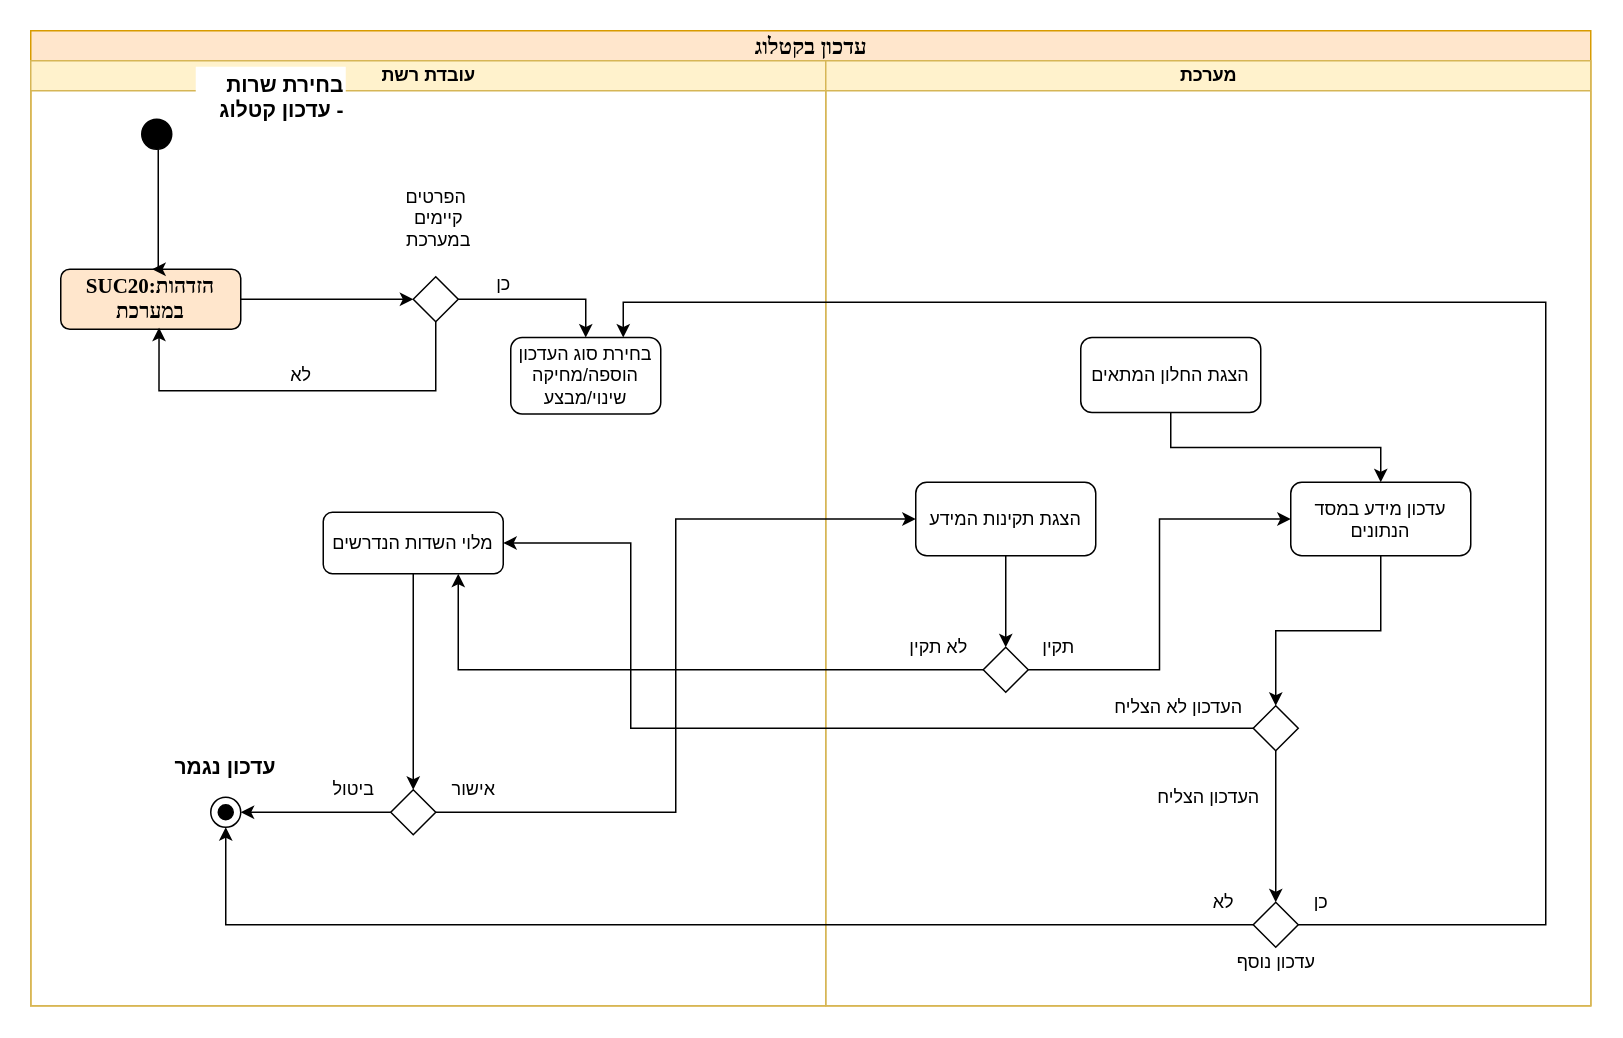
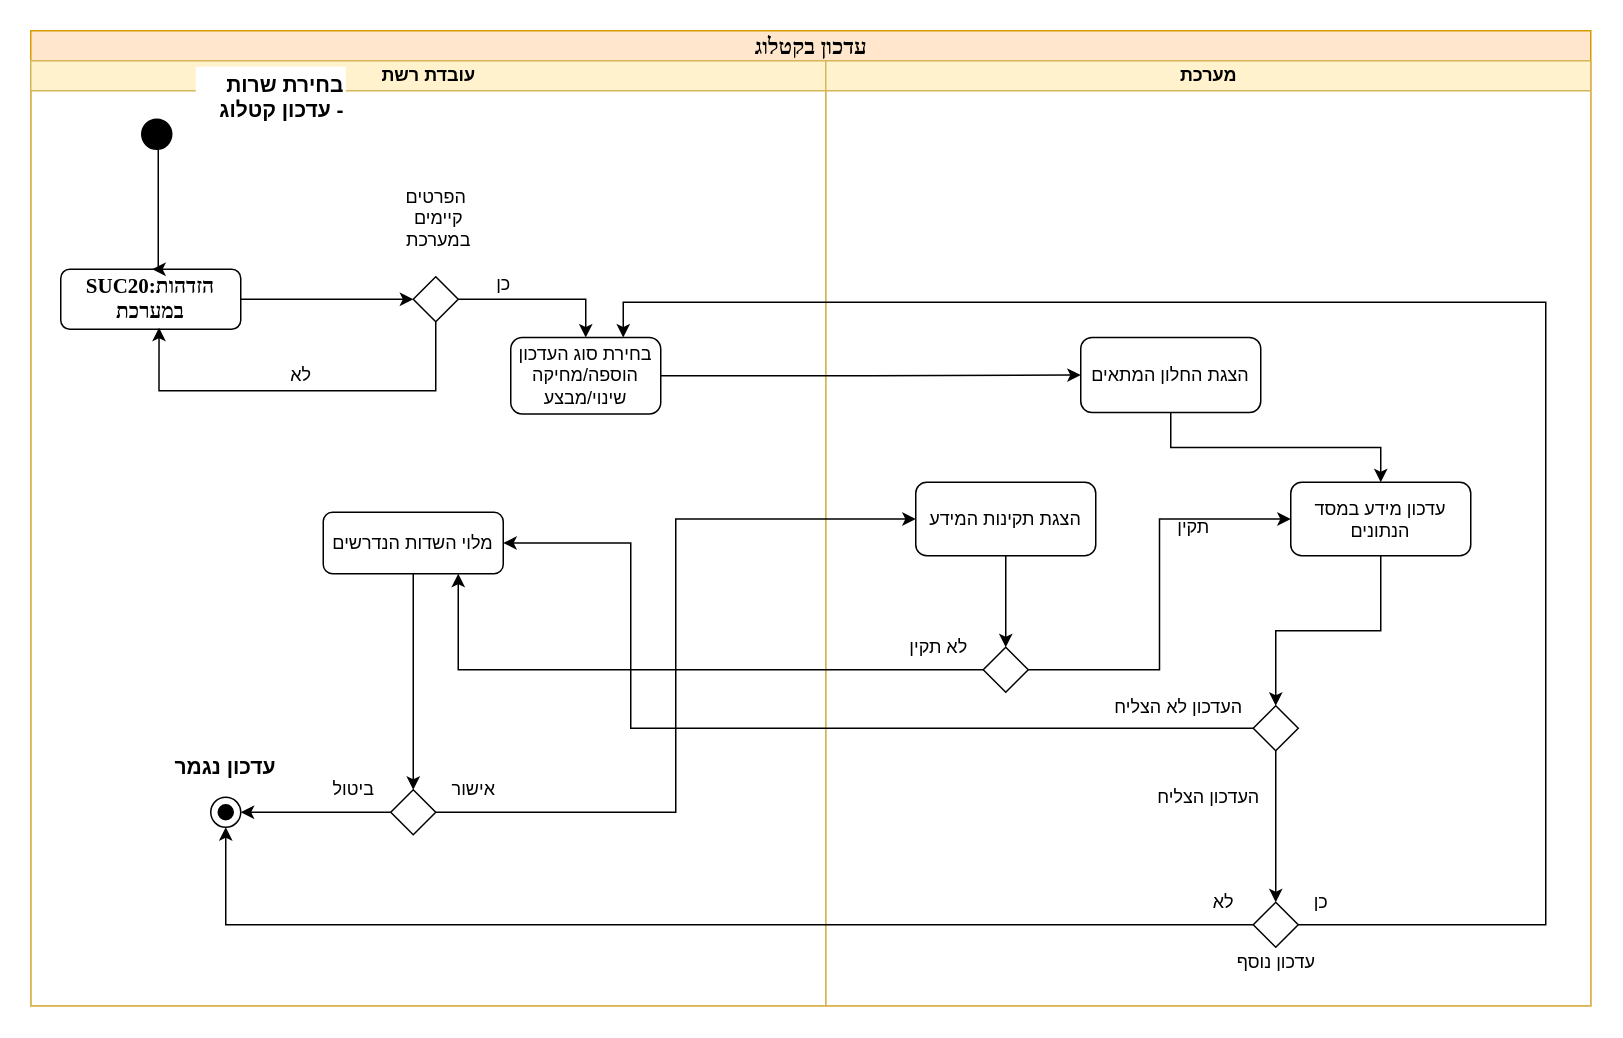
node "SUC20:הזדהות במערכת": fillcolor #ffe6cc -> #ffffff
edge "בחירת סוג העדכון הוספה/מחיקה שינוי/מבצע" -> "הצגת החלון המתאים": added
node "תקין": moved (1058, 647) -> (1193, 527)
